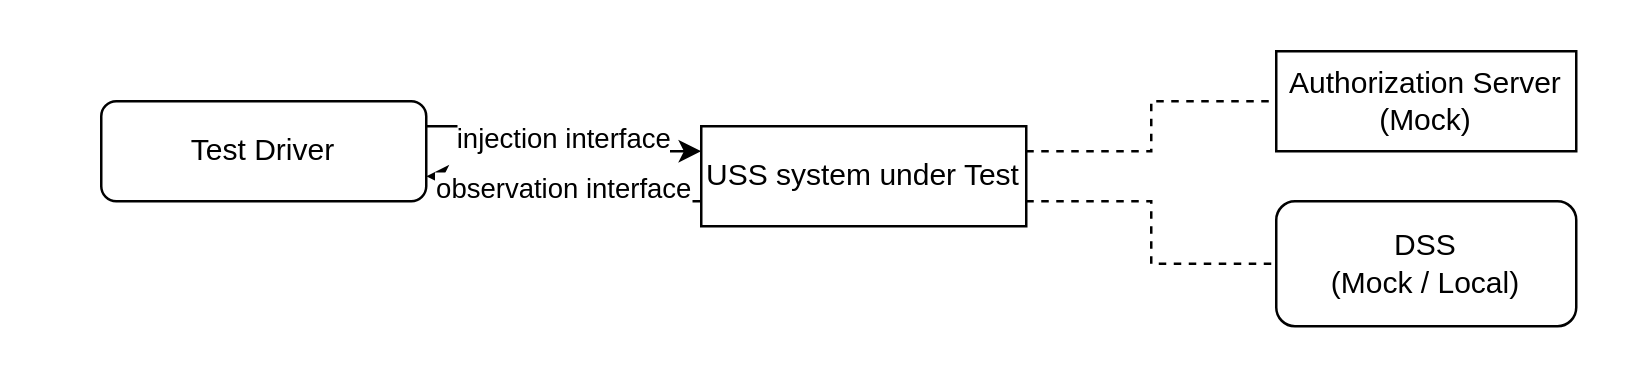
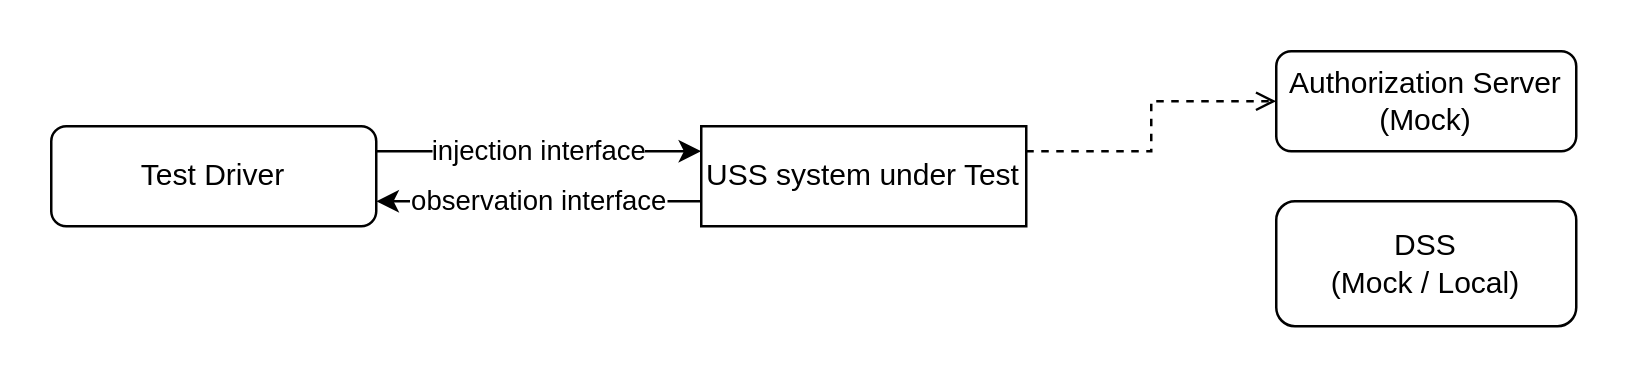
edge "Authorization Server (Mock)" -- "USS system under Test": arrowhead none -> open
node "Authorization Server (Mock)": shape rectangle -> rounded rectangle
node "Test Driver": moved (264, 151) -> (214, 176)
edge "USS system under Test" -- "DSS (Mock / Local)": removed
